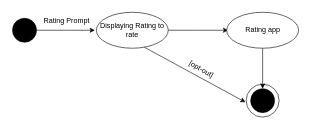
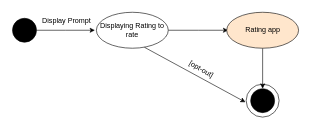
node "Rating Prompt": label "Rating Prompt" -> "Display Prompt"
node "Rating app": fillcolor #ffffff -> #ffe6cc
